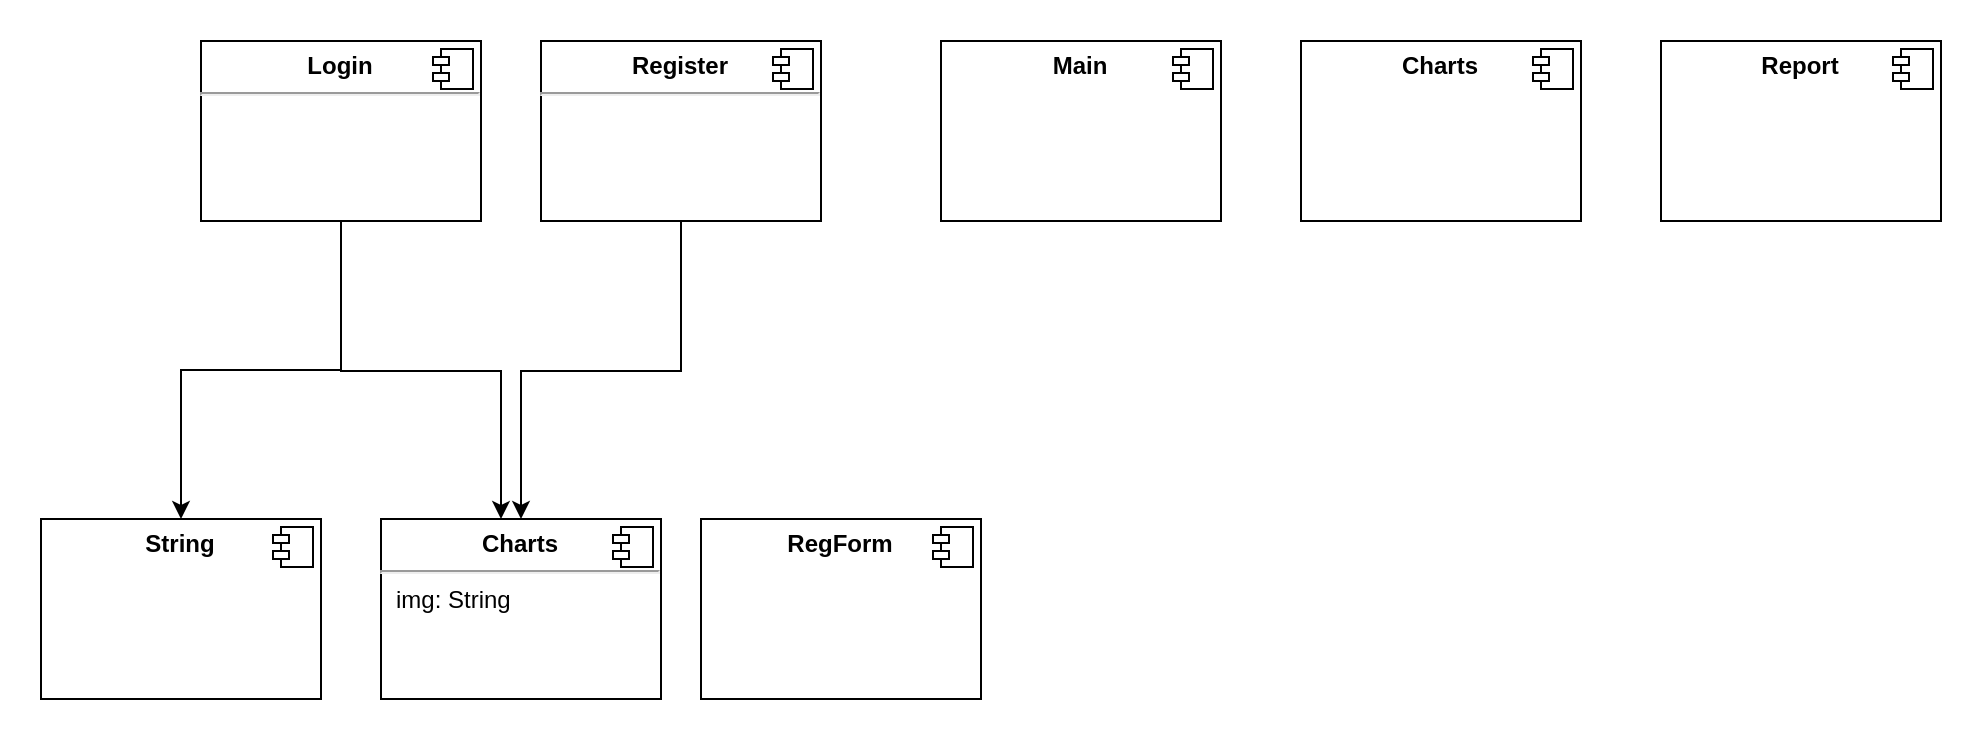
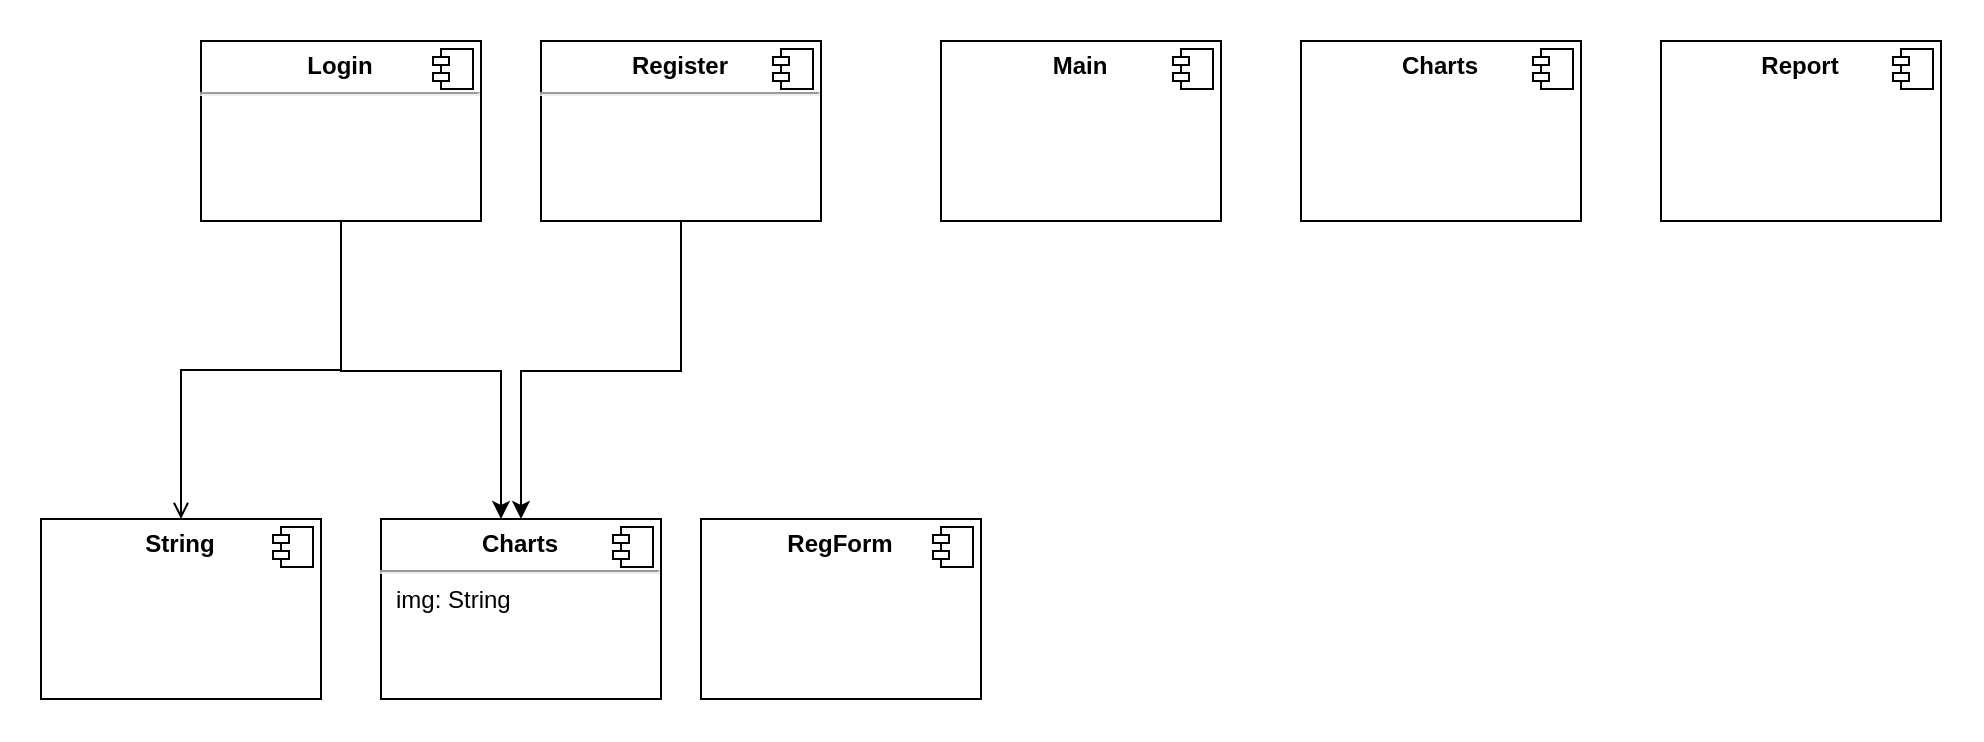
edge "Login" -> "String": arrowhead classic -> open
